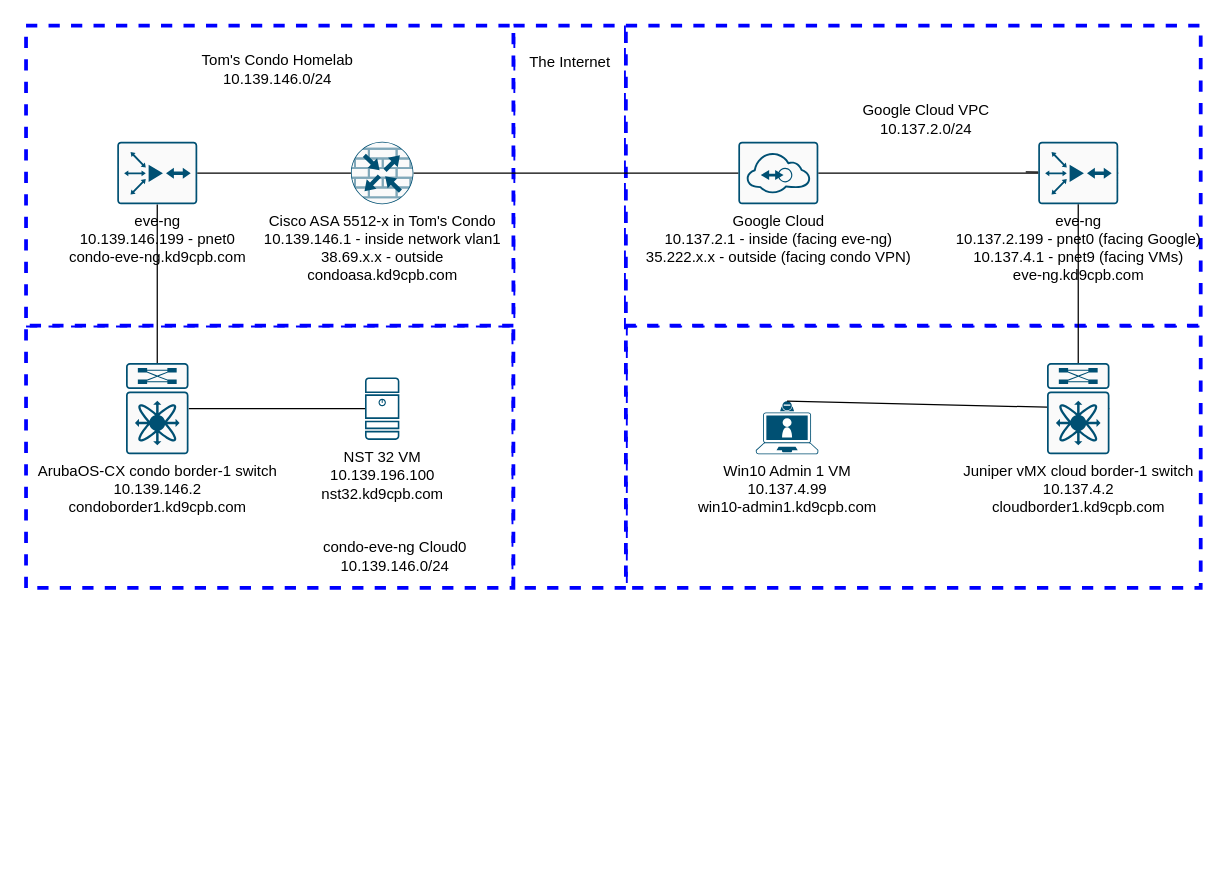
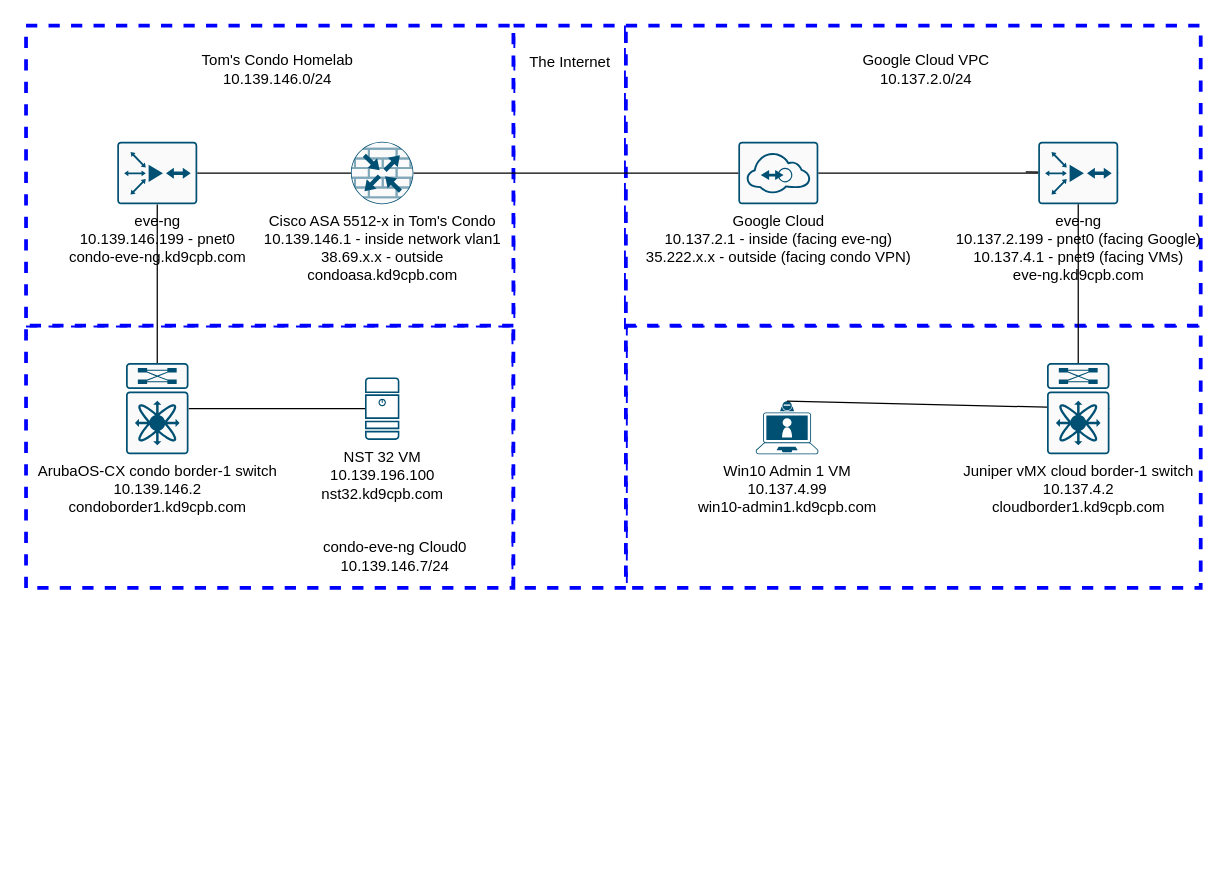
node "Google Cloud VPC 10.137.2.0/24": moved (926, 119) -> (926, 69)
node "condo-eve-ng Cloud0 10.139.146.0/24": label "condo-eve-ng Cloud0 10.139.146.0/24" -> "condo-eve-ng Cloud0 10.139.146.7/24"
